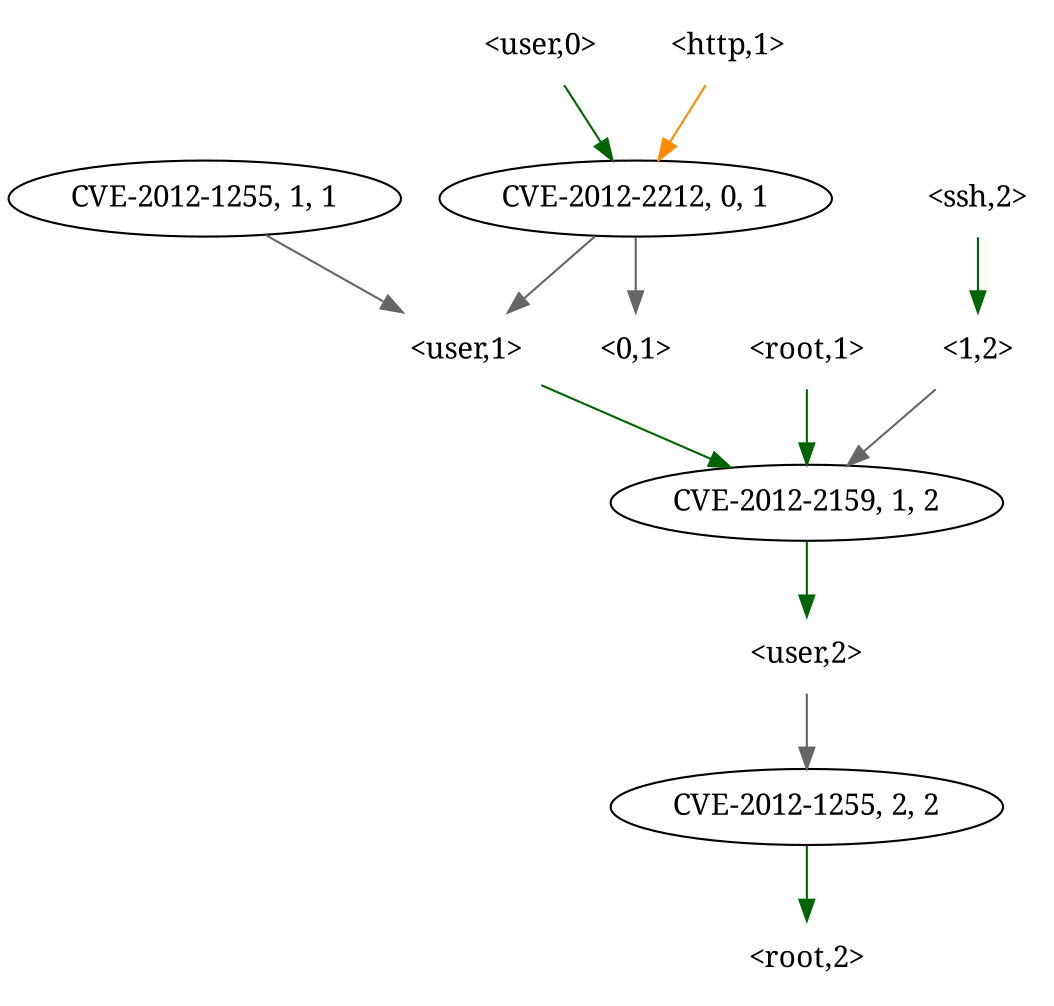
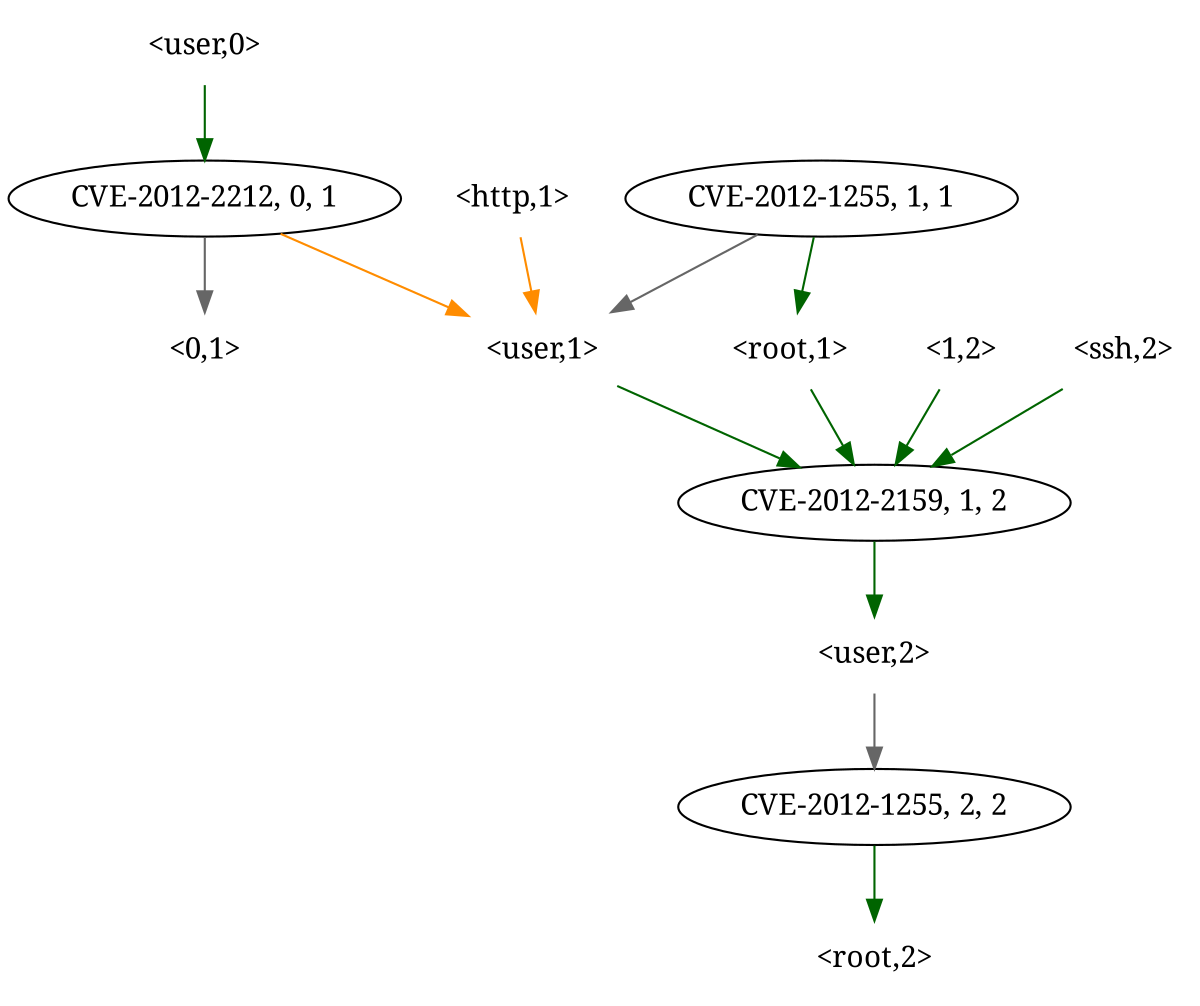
edge "<http,1>" -> "CVE-2012-2212, 0, 1": now "<http,1>" -> "<user,1>"
edge "CVE-2012-1255, 1, 1" -> "<root,1>": added
edge "<ssh,2>" -> "<1,2>": now "<ssh,2>" -> "CVE-2012-2159, 1, 2"
edge "CVE-2012-2212, 0, 1" -> "<user,1>": color gray40 -> darkorange
edge "<1,2>" -> "CVE-2012-2159, 1, 2": color gray40 -> darkgreen
